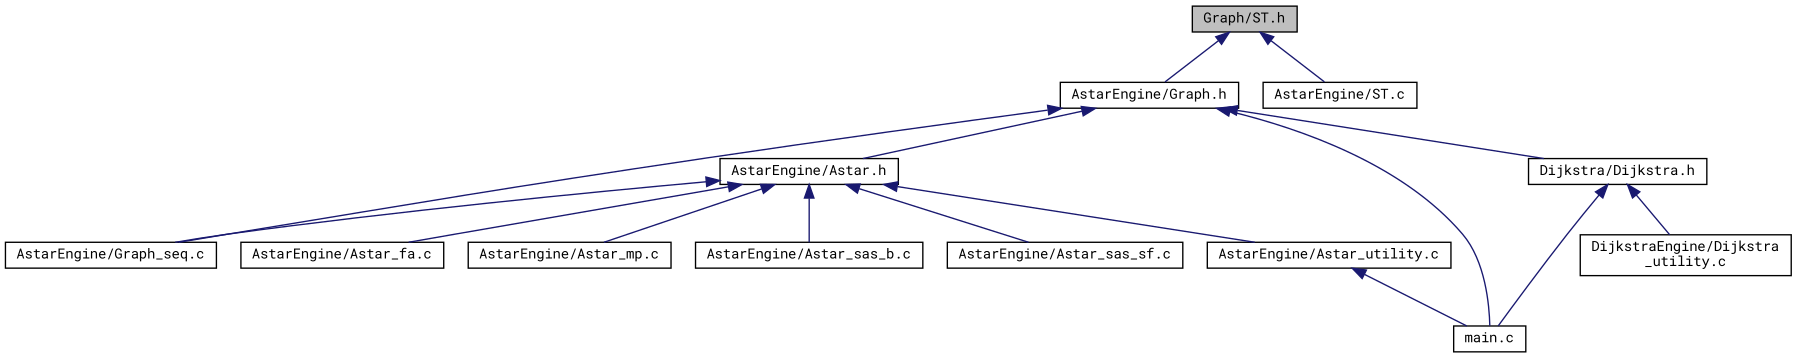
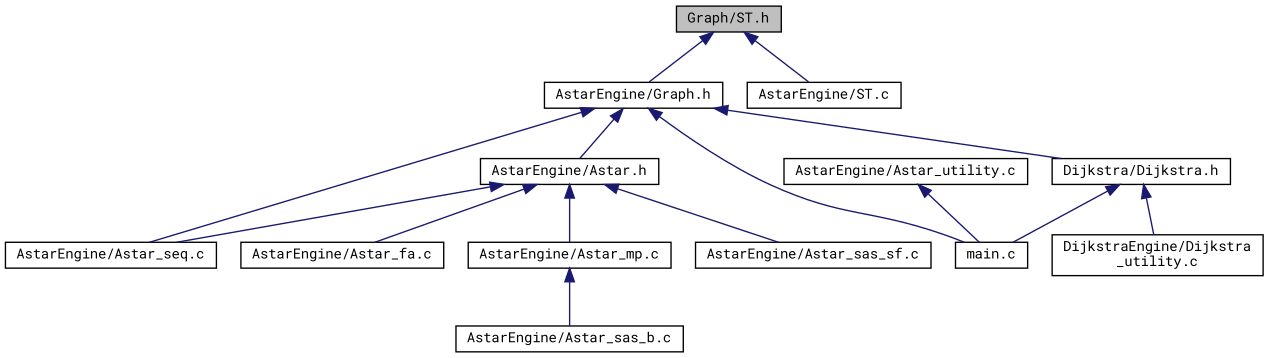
edge "AstarEngine/Astar_utility.c" -> "AstarEngine/Astar.h": removed
edge "AstarEngine/Astar_sas_b.c" -> "AstarEngine/Astar.h": now "AstarEngine/Astar_sas_b.c" -> "AstarEngine/Astar_mp.c"
node "AstarEngine/Graph_seq.c": label "AstarEngine/Graph_seq.c" -> "AstarEngine/Astar_seq.c"
